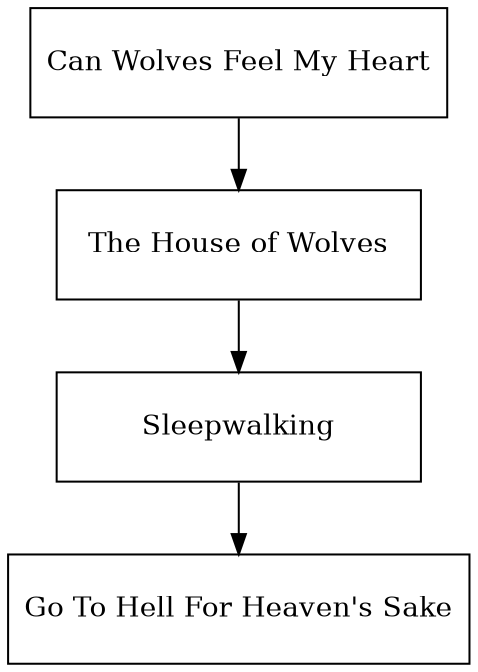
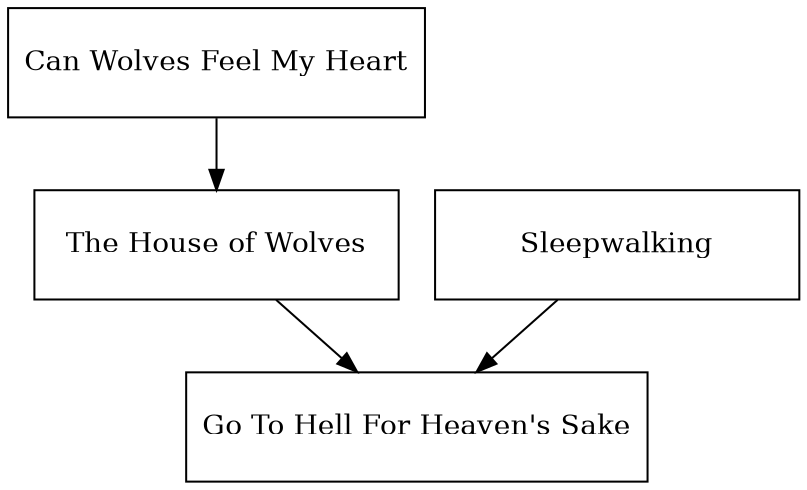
edge "The House of Wolves" -> "Sleepwalking": now "The House of Wolves" -> "Go To Hell For Heaven's Sake"
